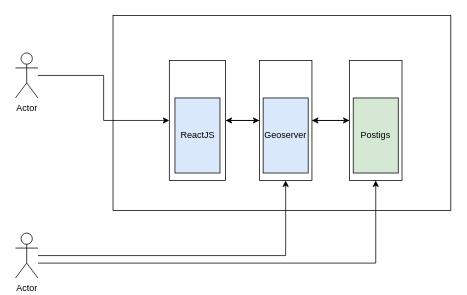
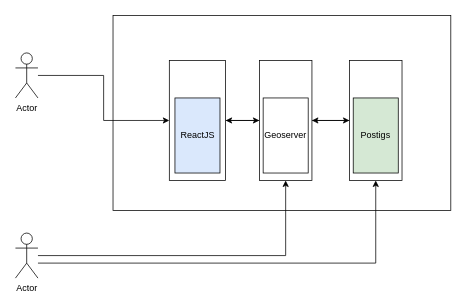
node "Geoserver": fillcolor #dae8fc -> #ffffff
